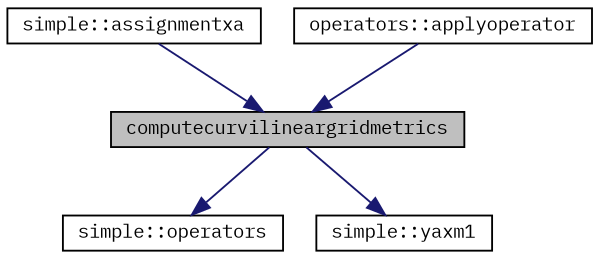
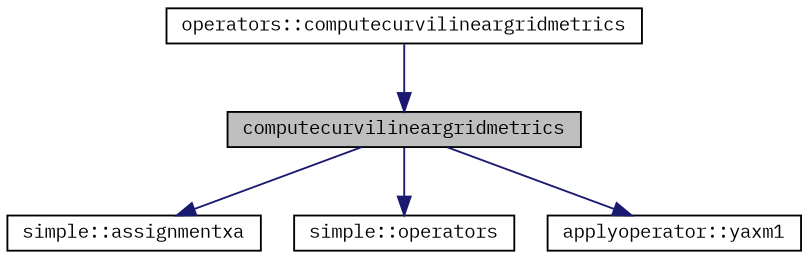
node "operators::applyoperator": label "operators::applyoperator" -> "operators::computecurvilineargridmetrics"
edge "simple::assignmentxa" -> "computecurvilineargridmetrics": reversed
node "simple::yaxm1": label "simple::yaxm1" -> "applyoperator::yaxm1"
